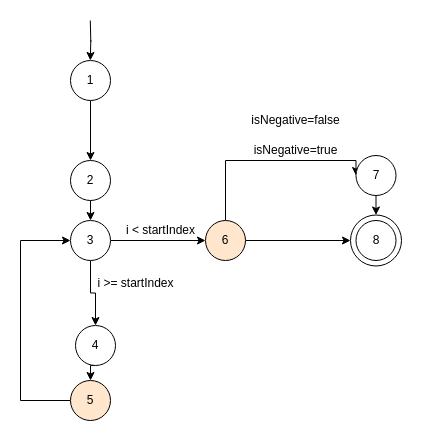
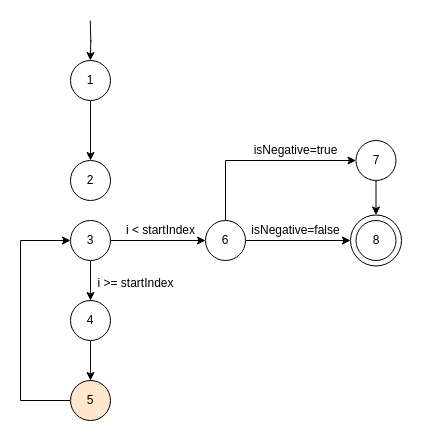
node "isNegative=false": moved (296, 121) -> (296, 231)
node "7": moved (376, 176) -> (376, 161)
edge "2" -> "3": removed
node "6": fillcolor #ffe6cc -> #ffffff
node "4": moved (96, 346) -> (91, 321)
